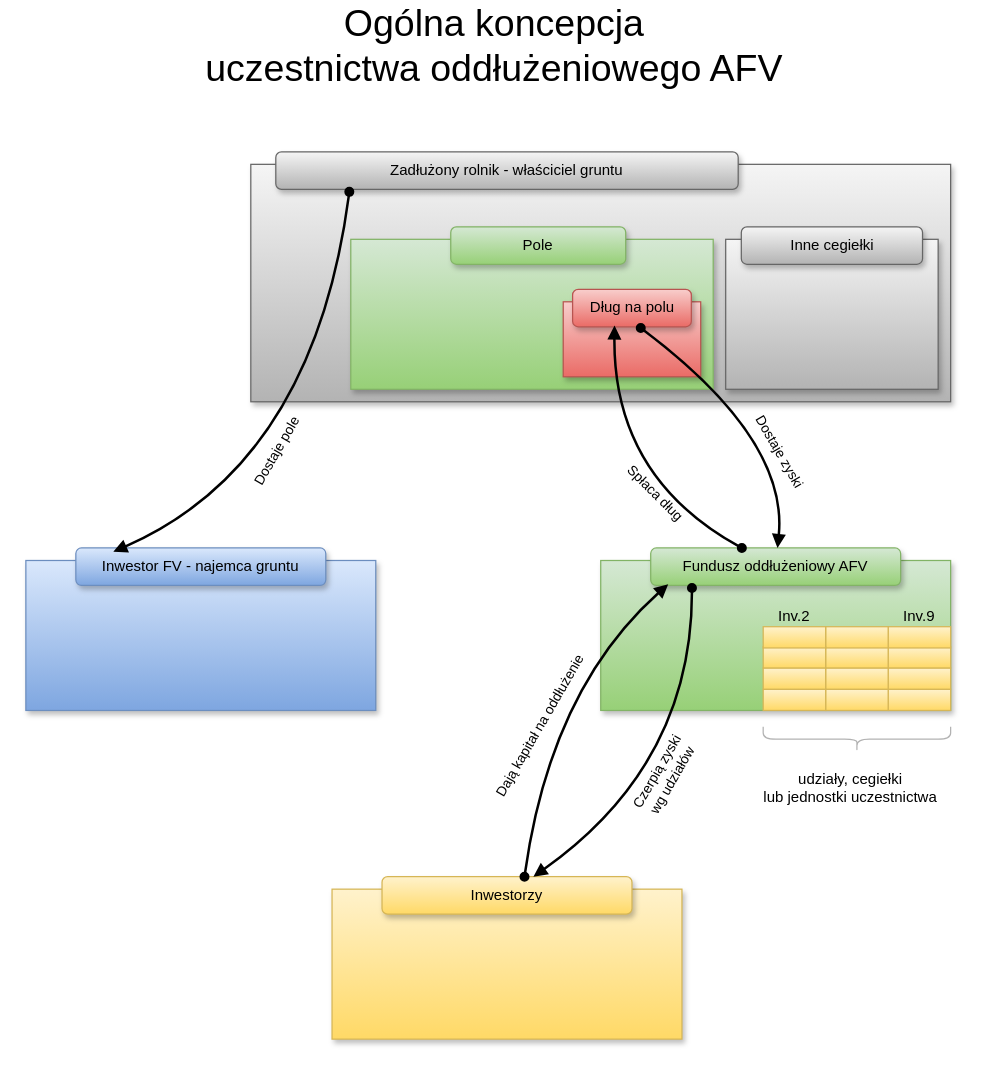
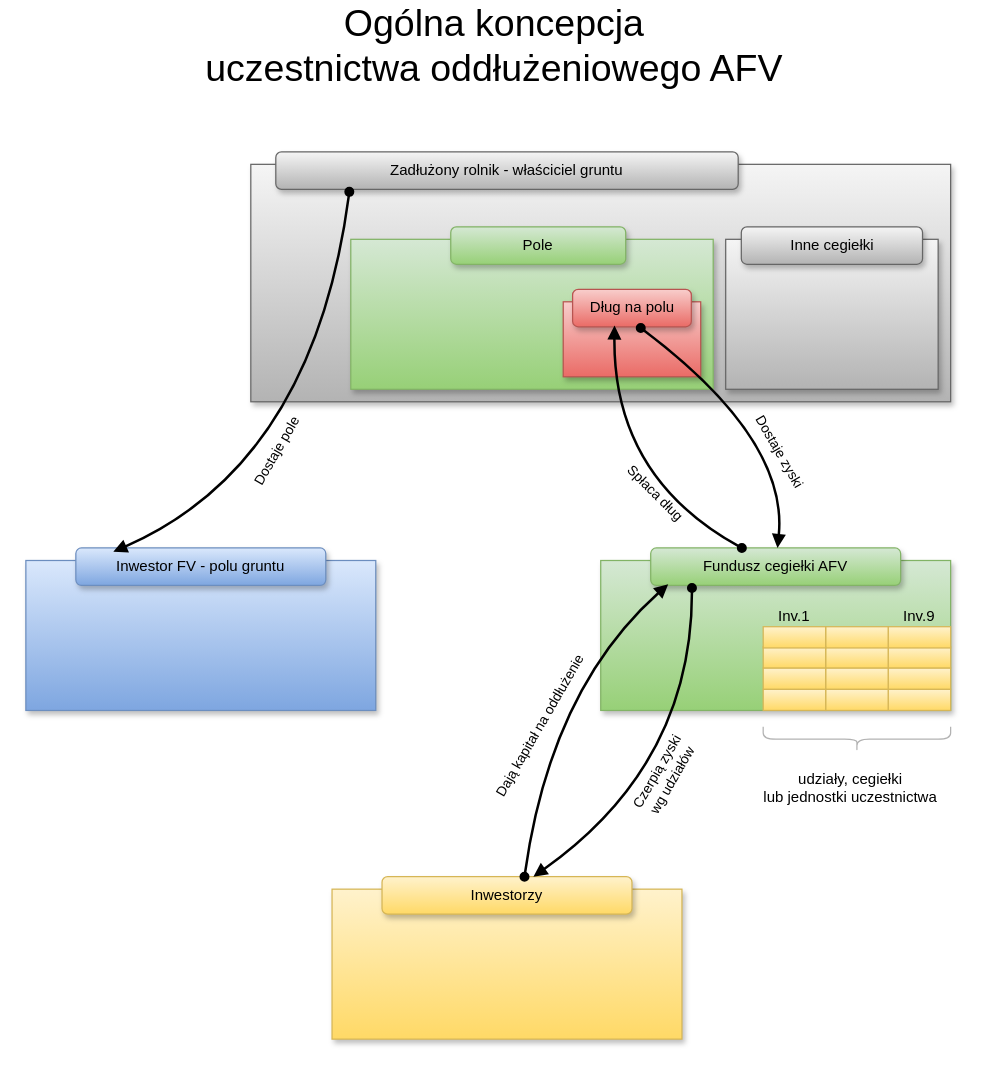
node "Inwestor FV - najemca gruntu": label "Inwestor FV - najemca gruntu" -> "Inwestor FV - polu gruntu"
node "Fundusz oddłużeniowy AFV": label "Fundusz oddłużeniowy AFV" -> "Fundusz cegiełki AFV"
node "Inv.2": label "Inv.2" -> "Inv.1"
